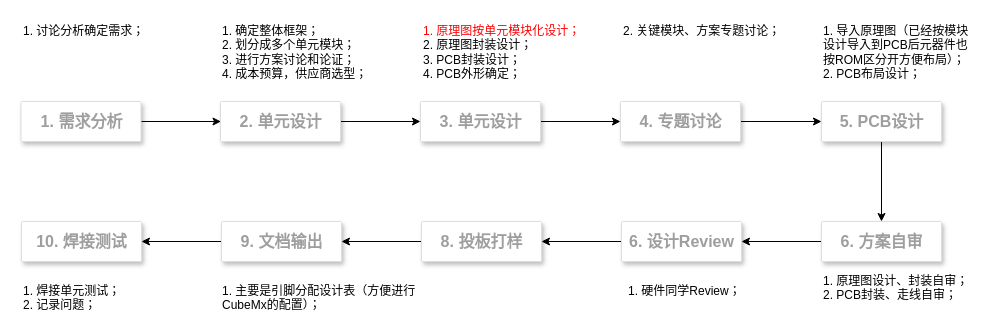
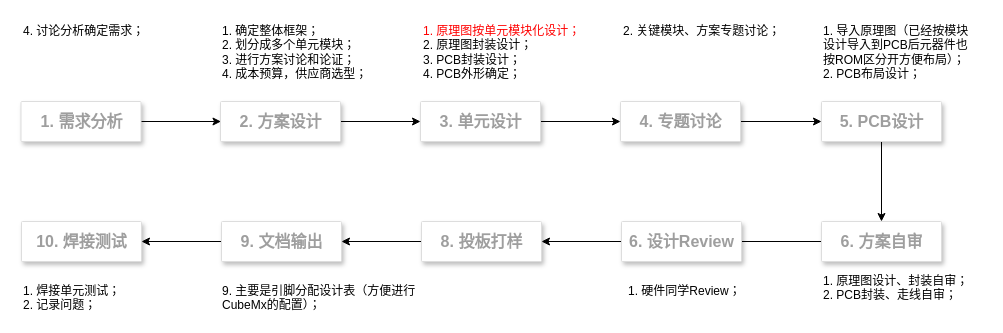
node "1. 讨论分析确定需求；": label "1. 讨论分析确定需求；" -> "4. 讨论分析确定需求；"
node "2. 单元设计": label "2. 单元设计" -> "2. 方案设计"
edge "6. 方案自审" -> "6. 设计Review": arrowhead classic -> none
node "1. 主要是引脚分配设计表（方便进行 CubeMx的配置）；": label "1. 主要是引脚分配设计表（方便进行 CubeMx的配置）；" -> "9. 主要是引脚分配设计表（方便进行 CubeMx的配置）；"
